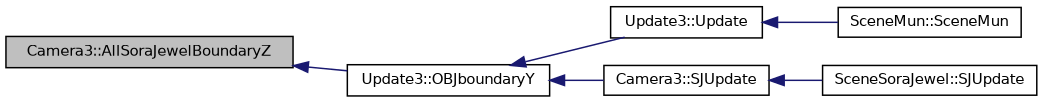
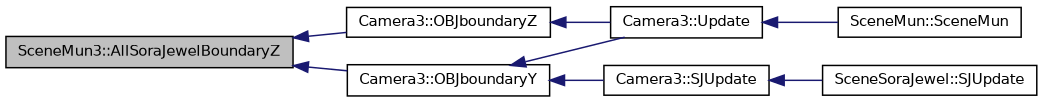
node "Camera3::OBJboundaryZ": added
node "Update3::Update": label "Update3::Update" -> "Camera3::Update"
node "Camera3::AllSoraJewelBoundaryZ": label "Camera3::AllSoraJewelBoundaryZ" -> "SceneMun3::AllSoraJewelBoundaryZ"
node "Update3::OBJboundaryY": label "Update3::OBJboundaryY" -> "Camera3::OBJboundaryY"
